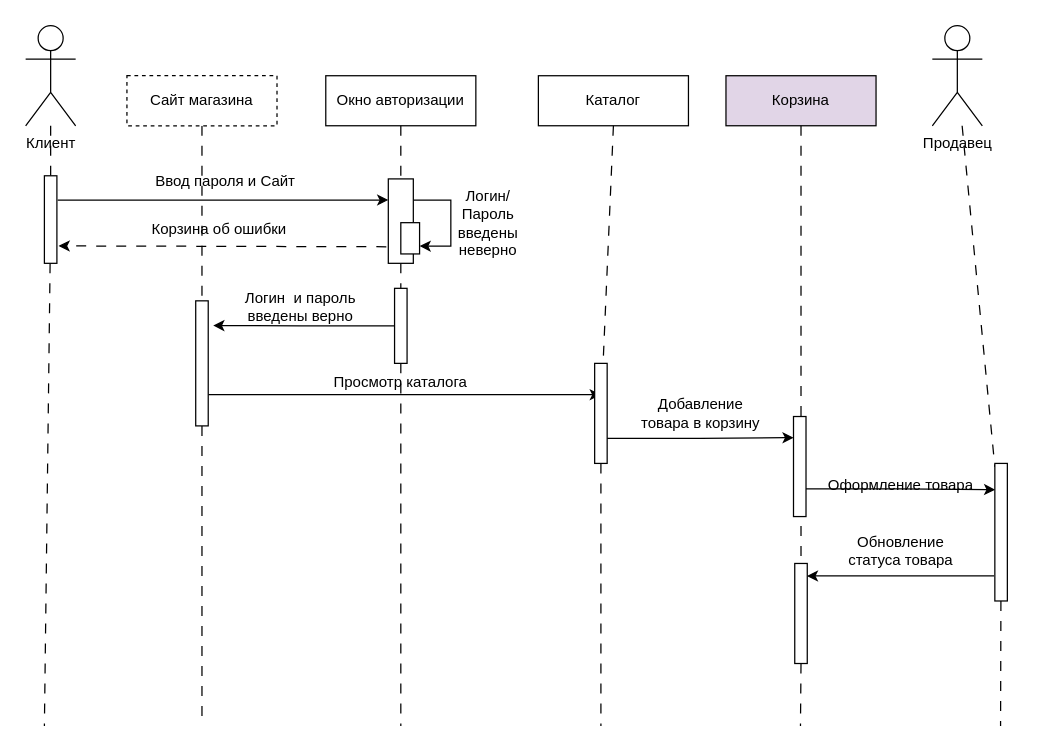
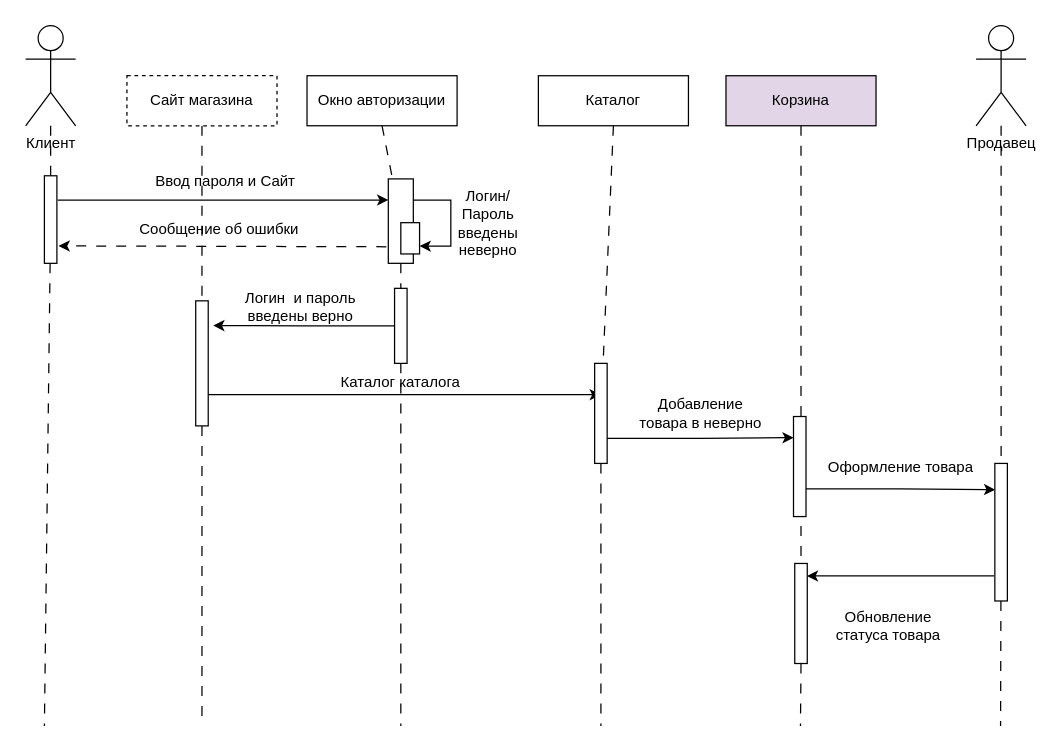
node "Продавец": moved (957, 76) -> (1001, 76)
node "Окно авторизации": moved (401, 101) -> (382, 101)
node "Корзина об ошибки": label "Корзина об ошибки" -> "Сообщение об ошибки"
node "Просмотр каталога": label "Просмотр каталога" -> "Каталог каталога"
node "Добавление товара в корзину": label "Добавление товара в корзину" -> "Добавление товара в неверно"
node "Оформление товара": moved (901, 485) -> (901, 466)
node "Обновление статуса товара": moved (901, 551) -> (888, 626)
